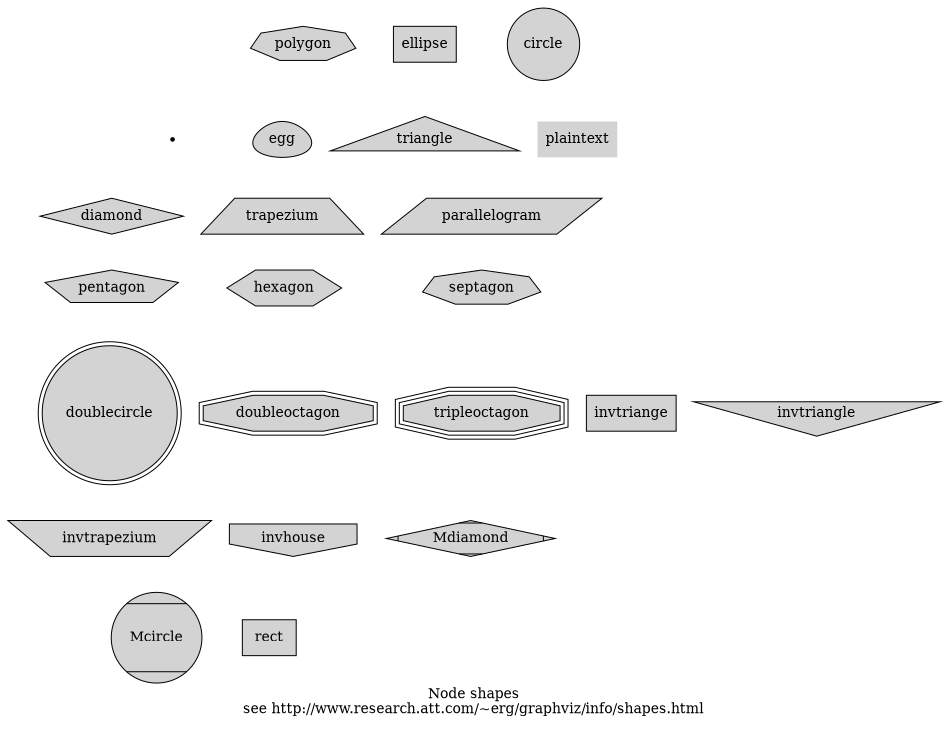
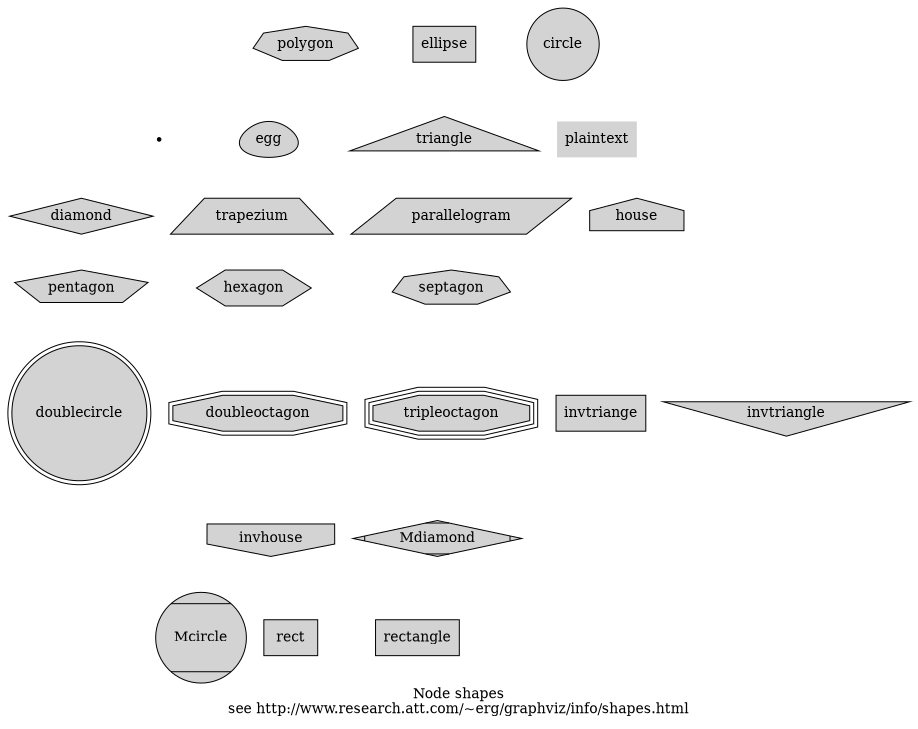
node "house": added
node "invtrapezium": removed
node "rectangle": added
